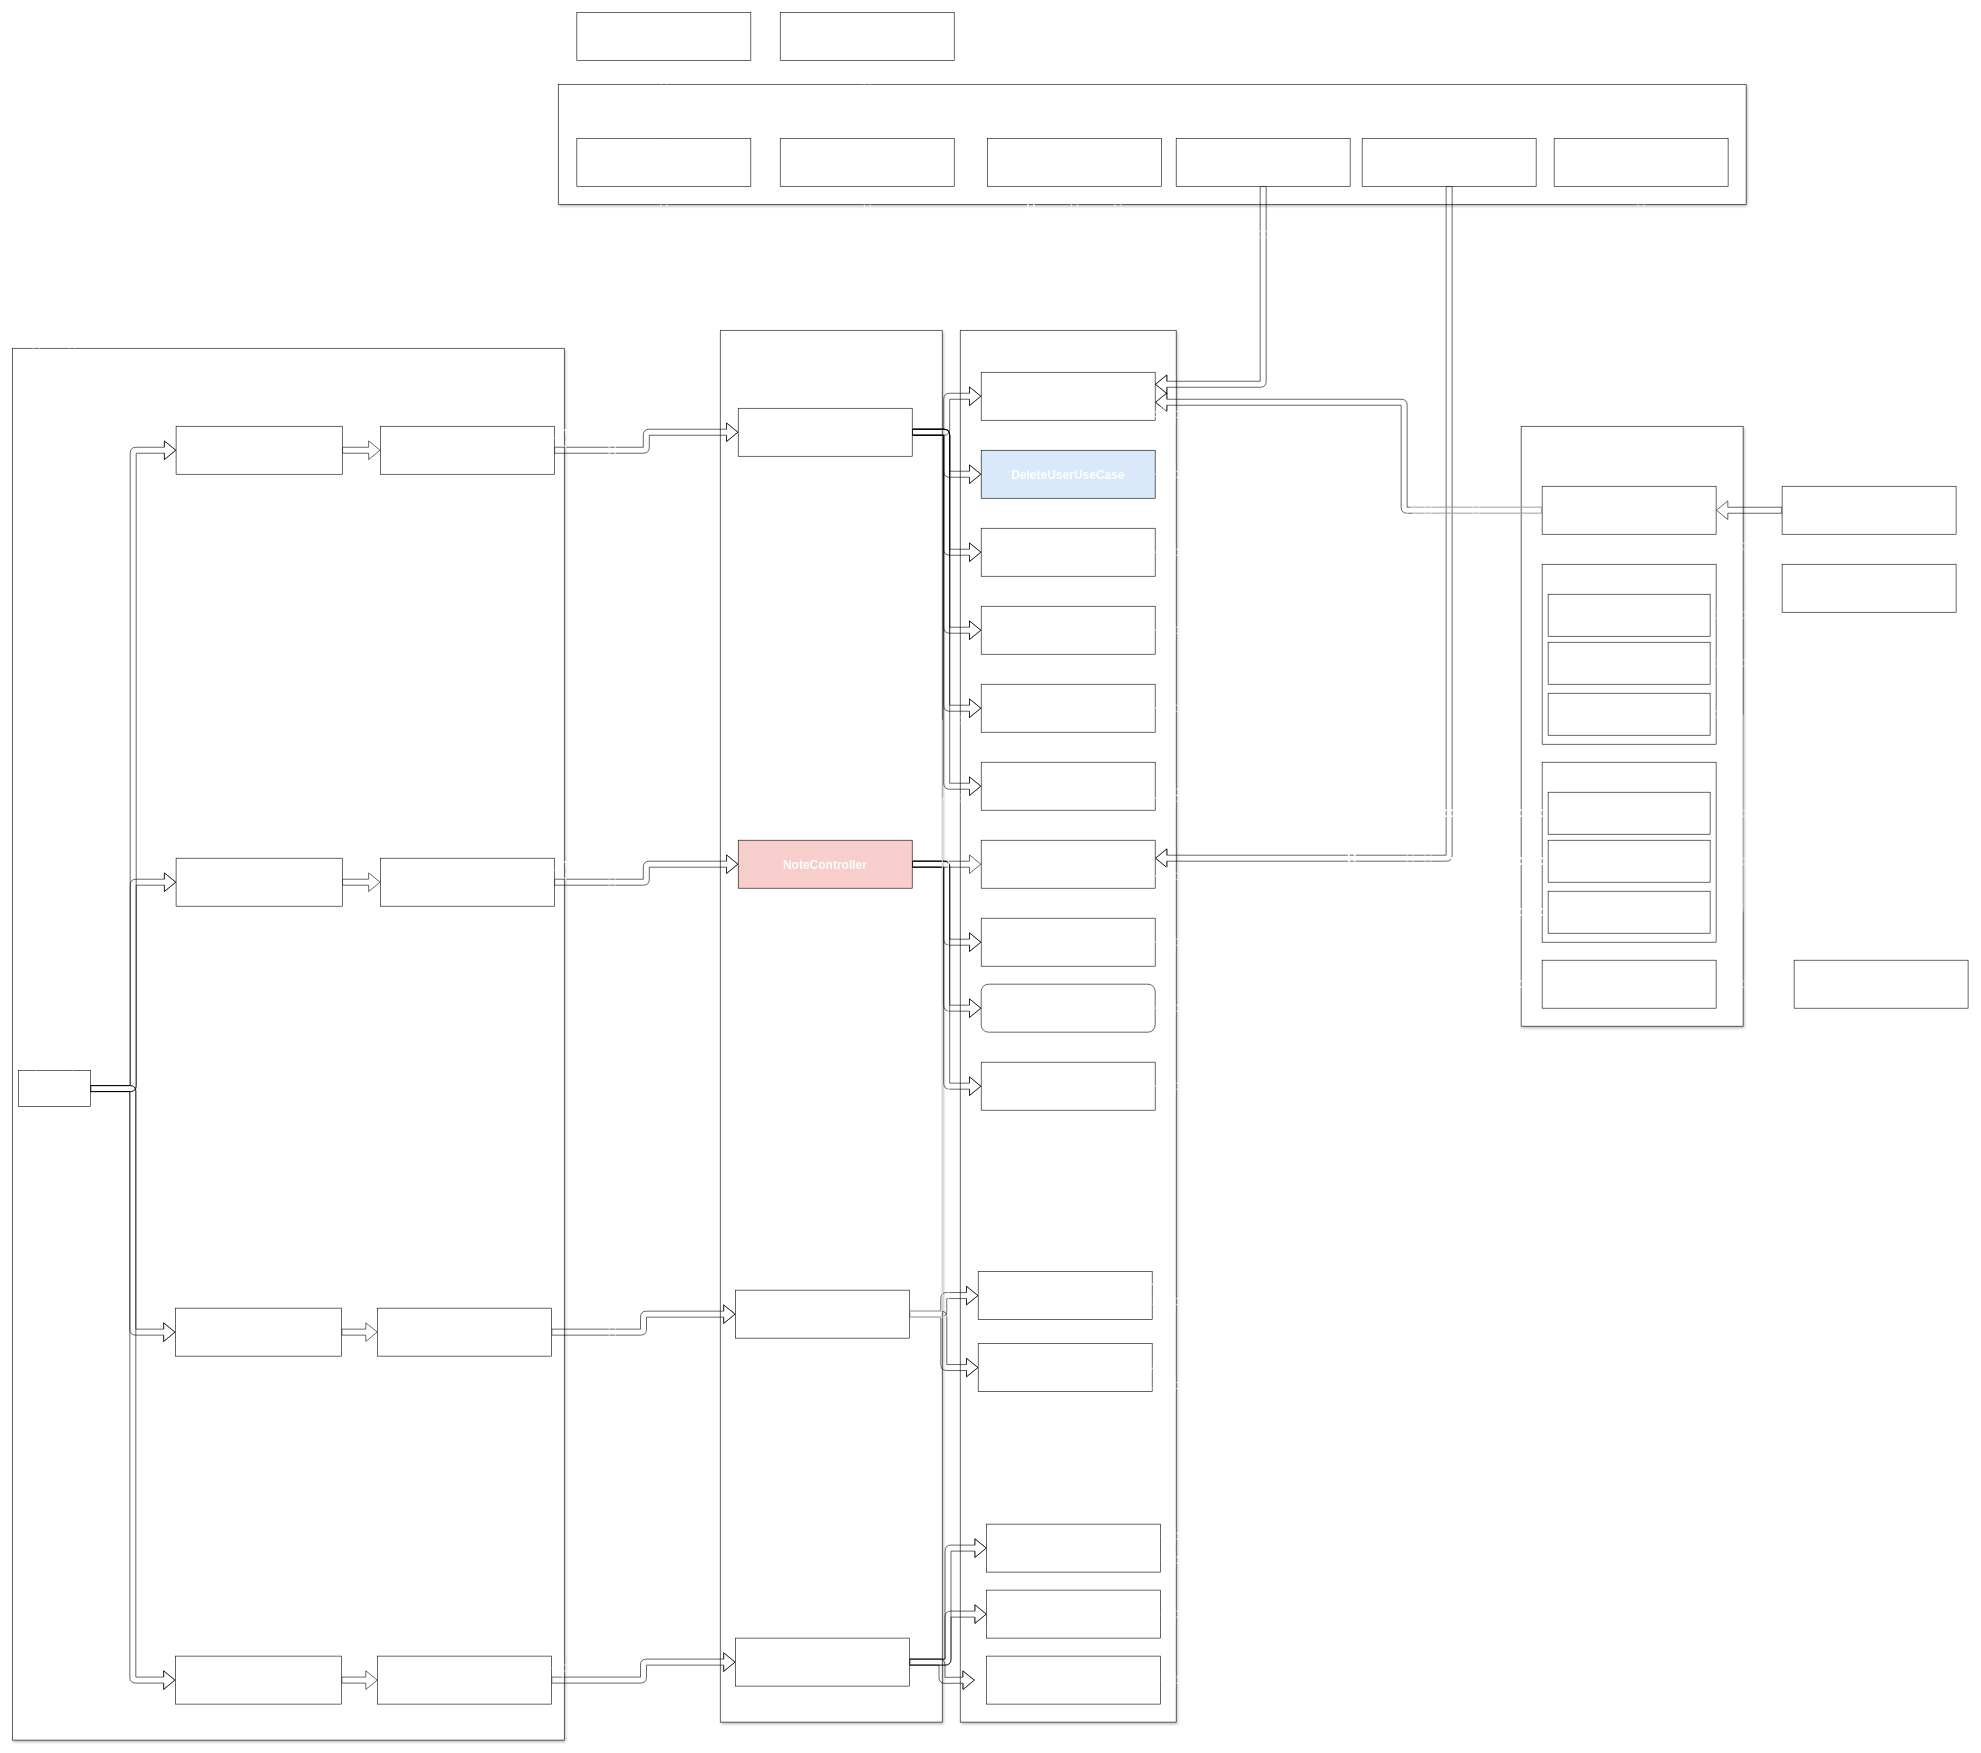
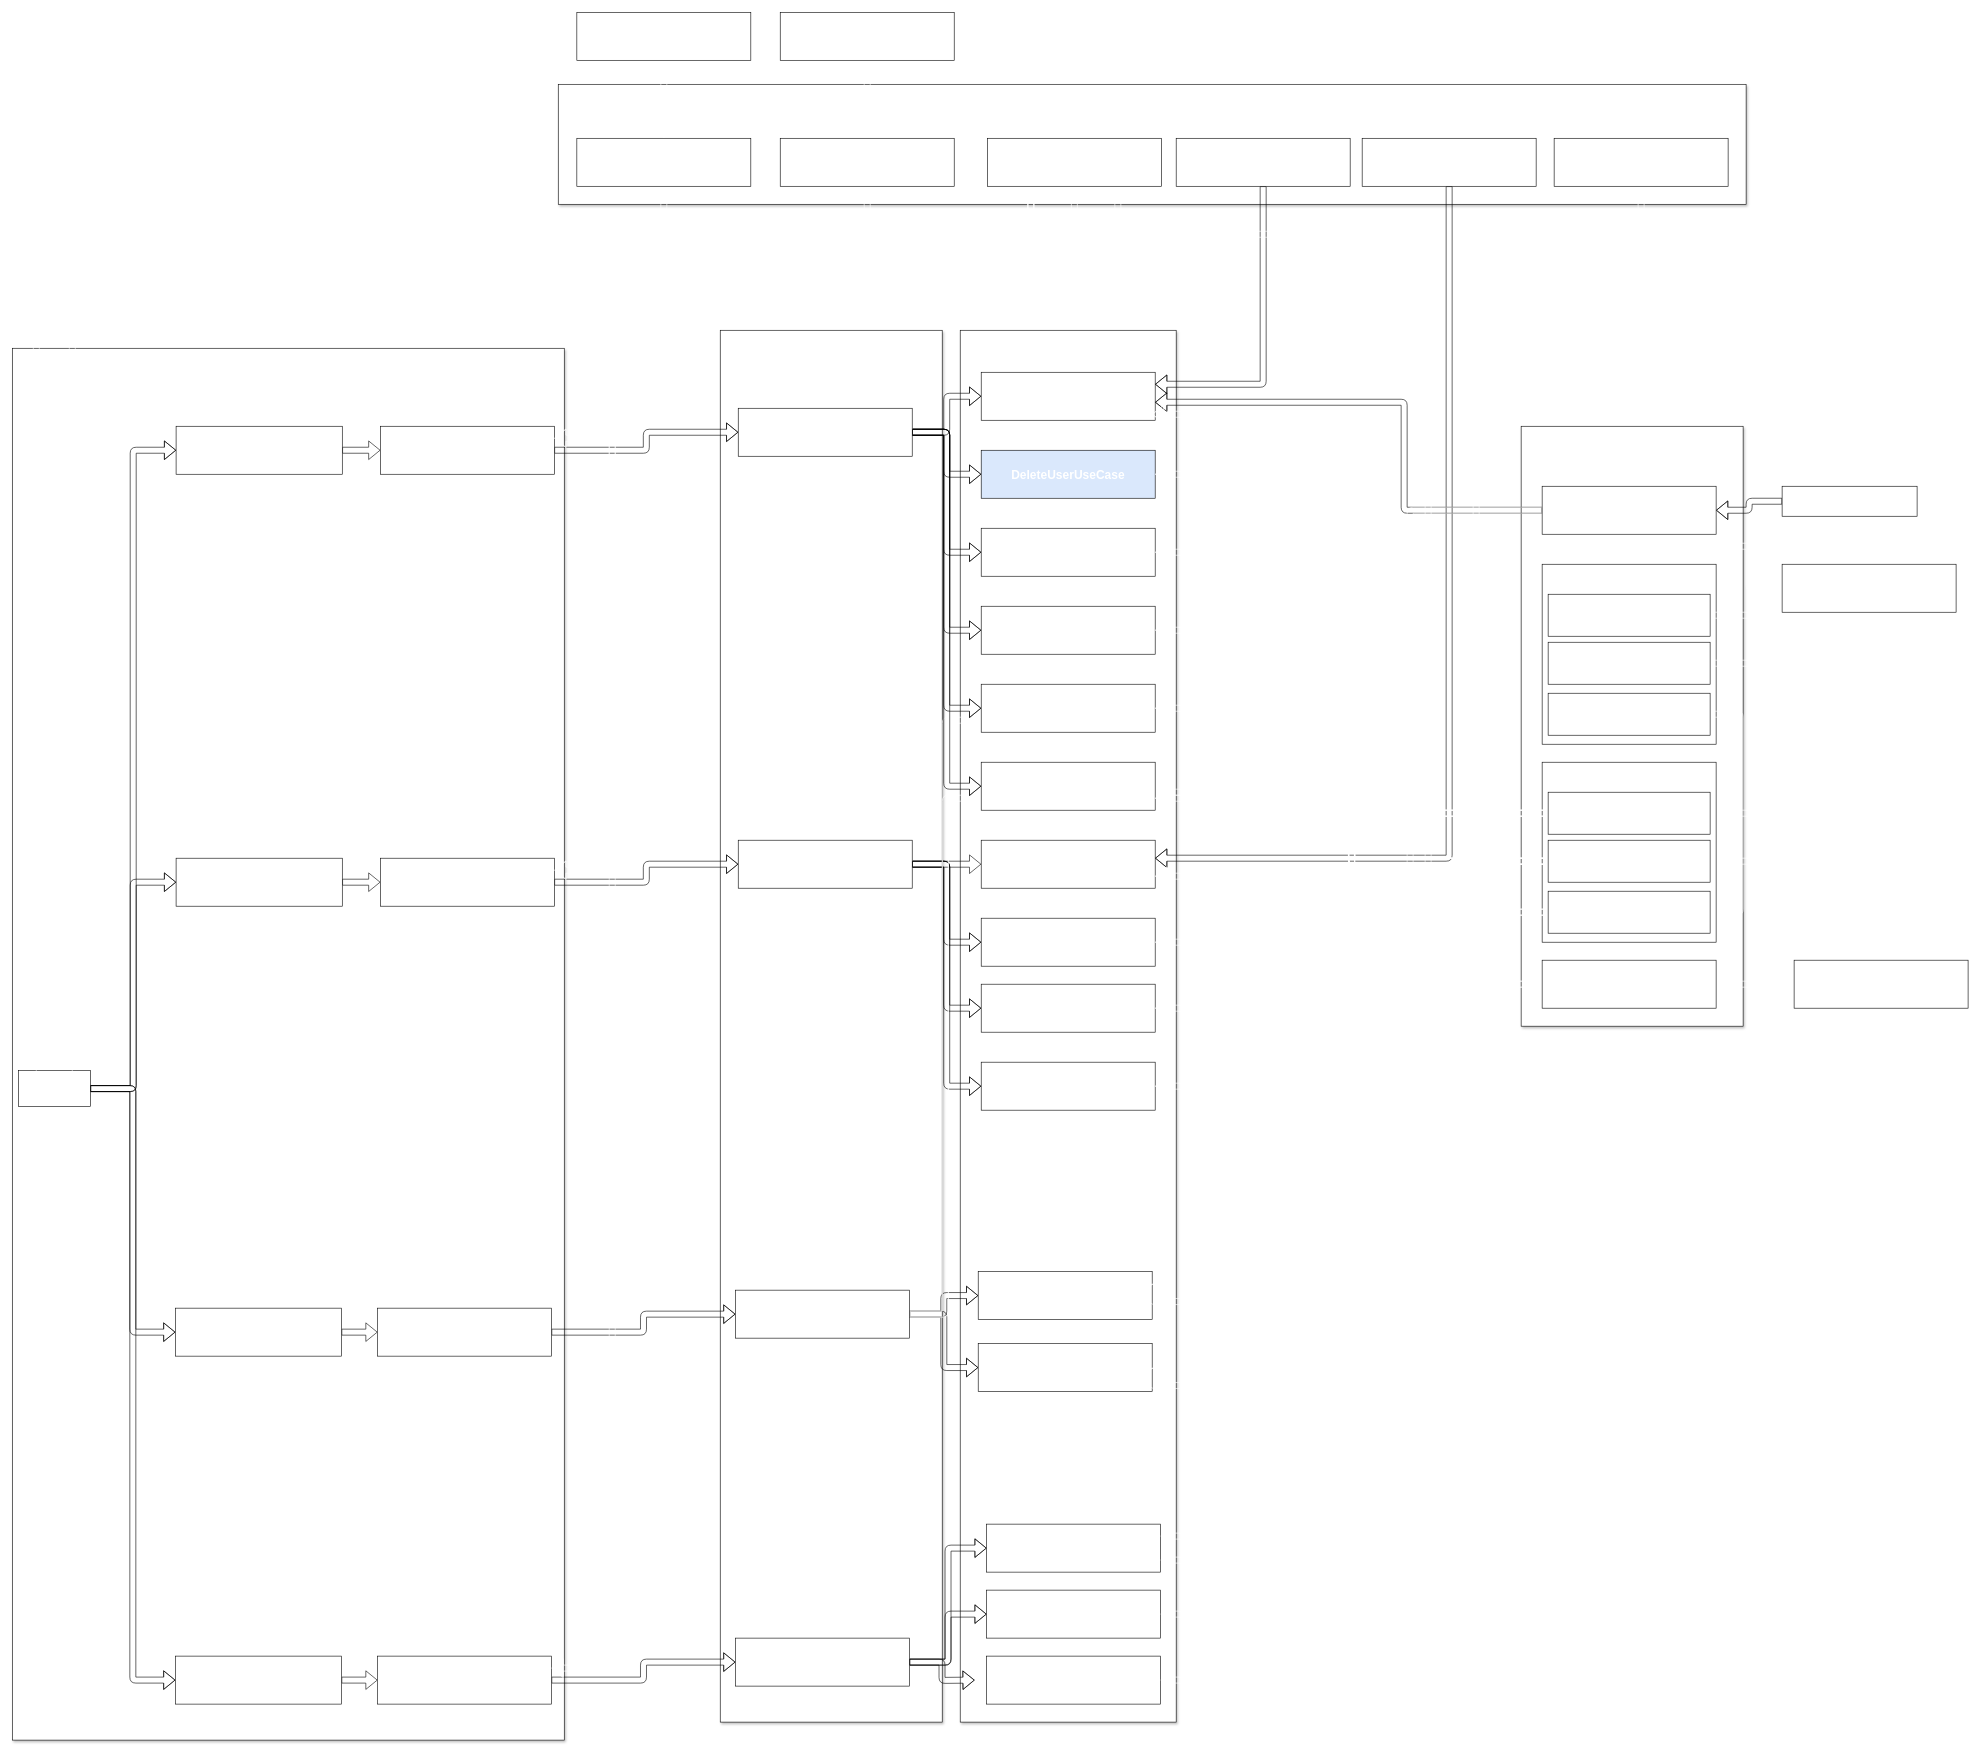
node "BCrypt": size 174x48 -> 135x30
node "NoteController": fillcolor #f8cecc -> #ffffff
node "GetAllNotesUseCase": shape rounded rectangle -> rectangle
